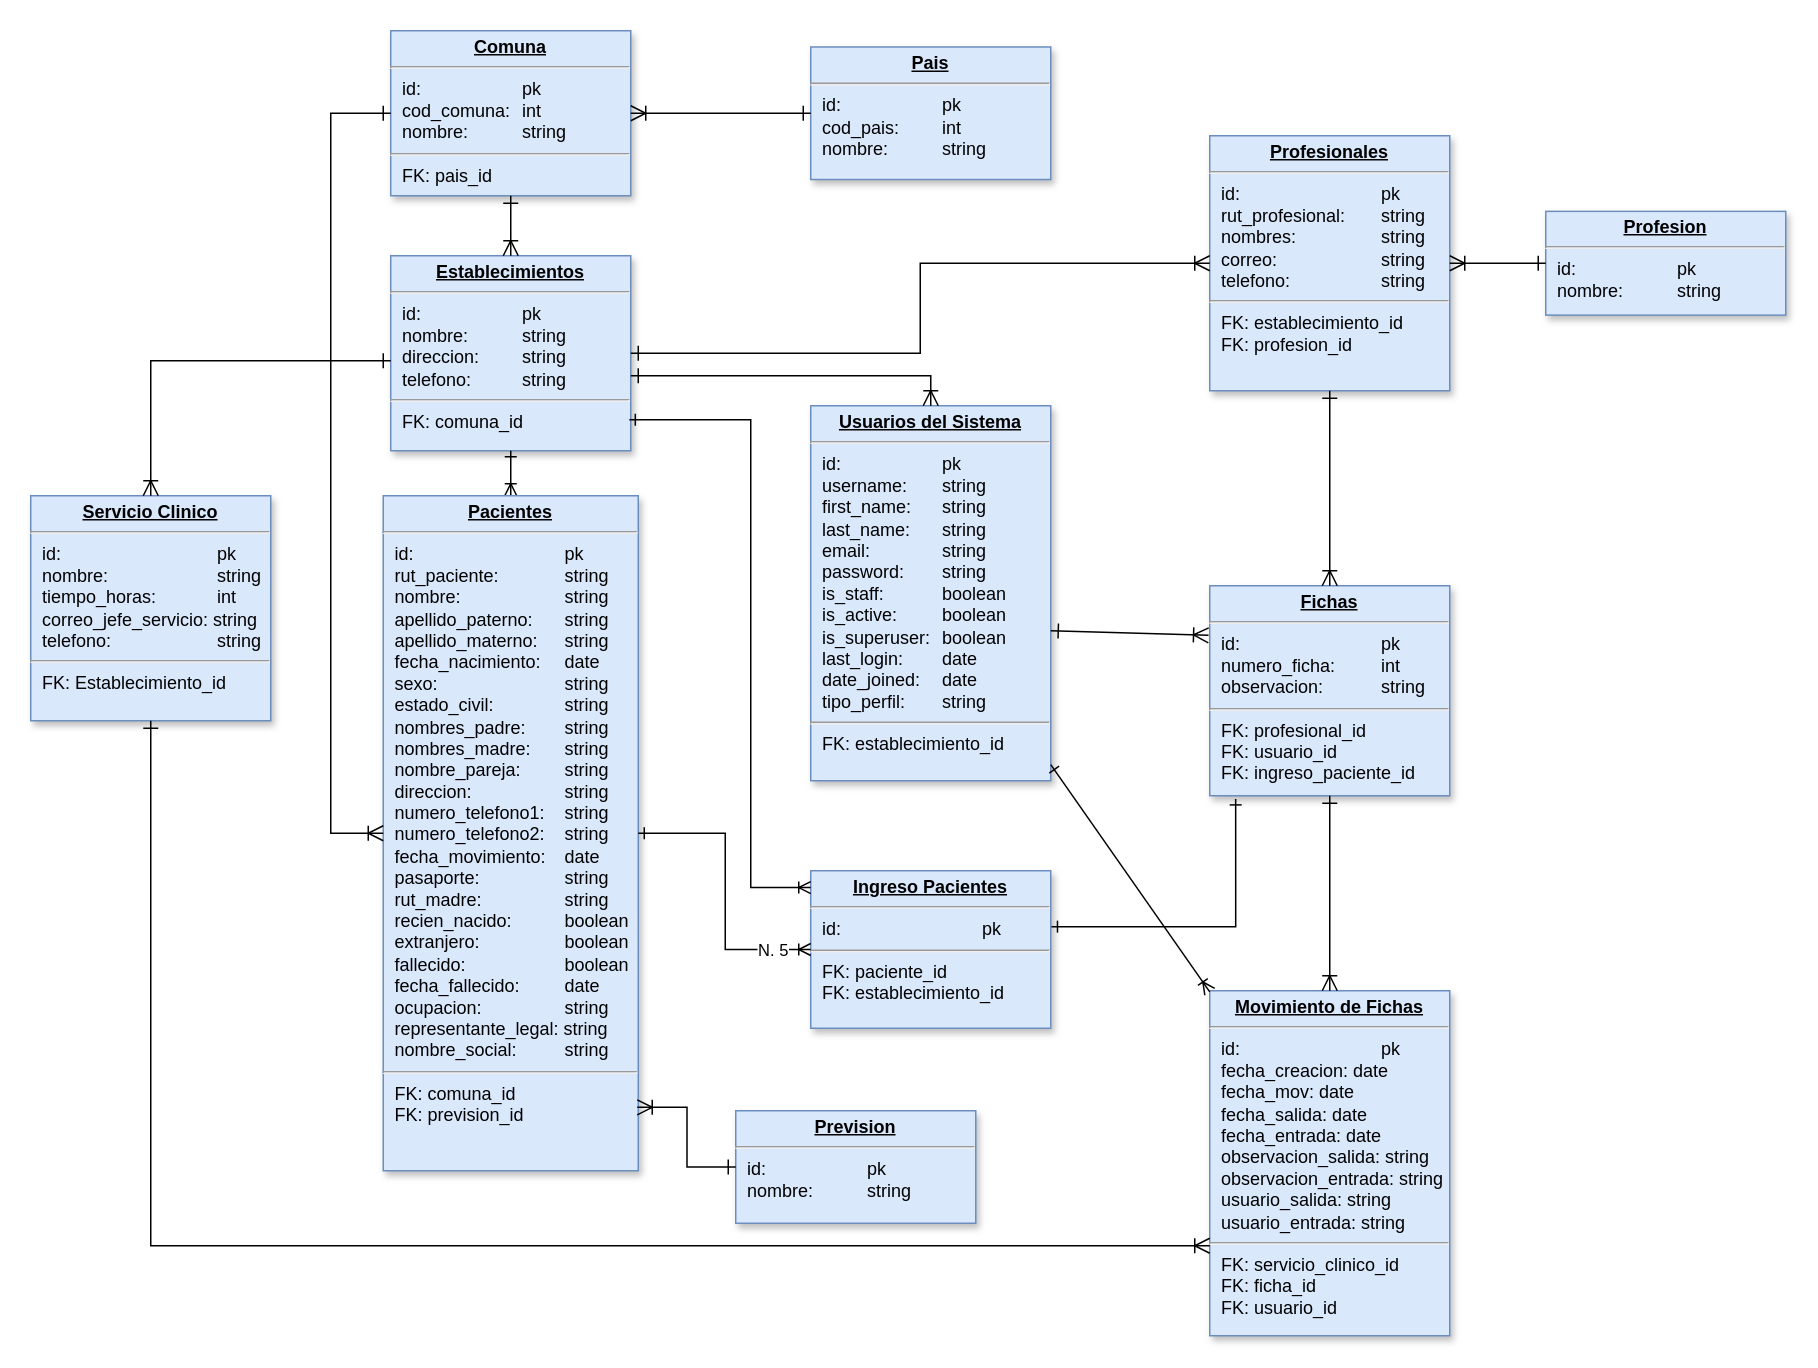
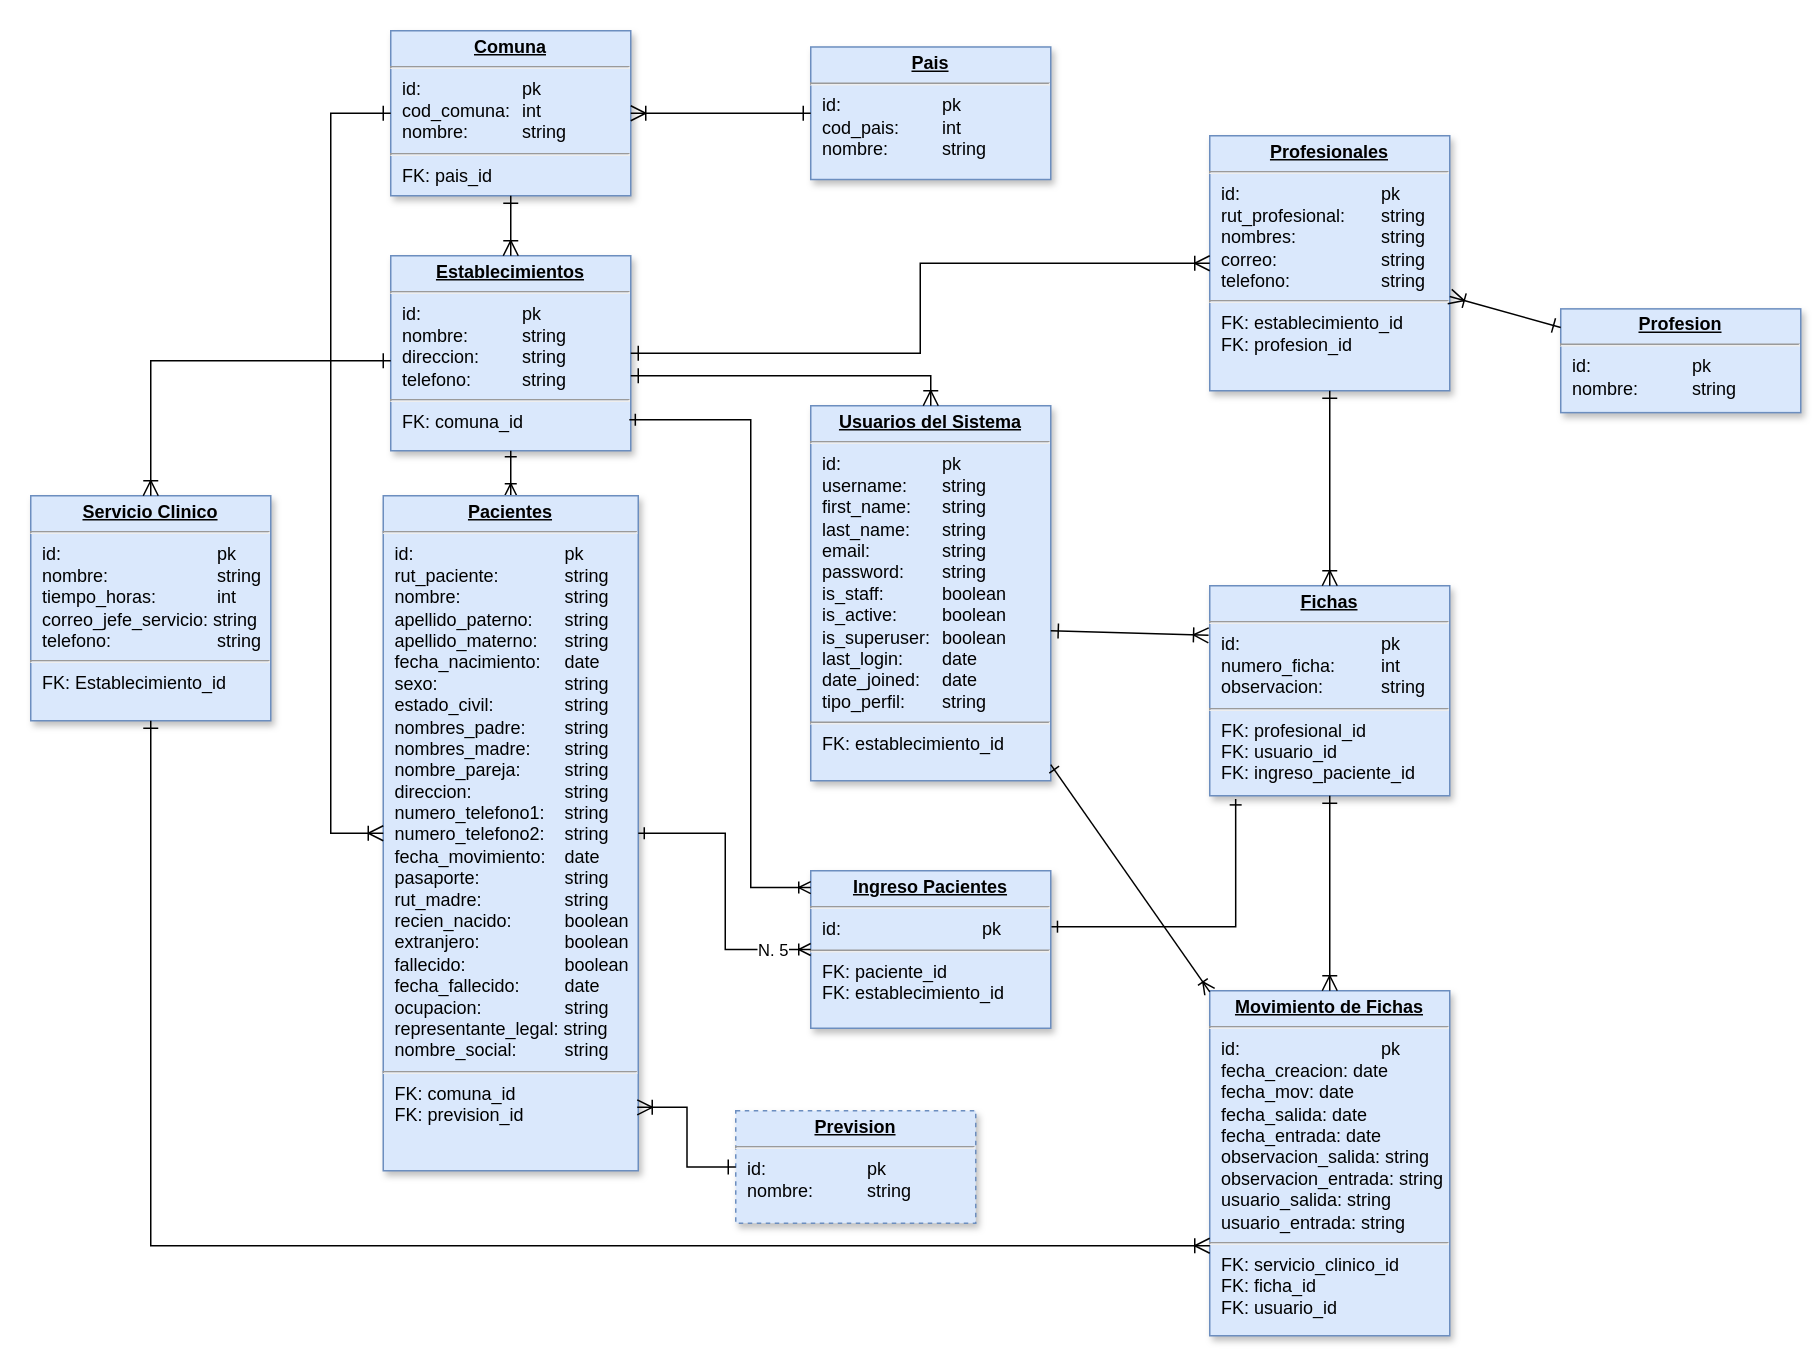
node "Profesion id: pk nombre: string": moved (1666, 263) -> (1681, 361)
node "Prevision id: pk nombre: string": style solid -> dashed
